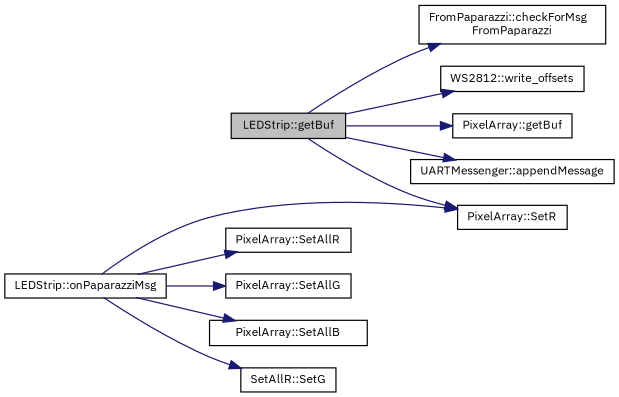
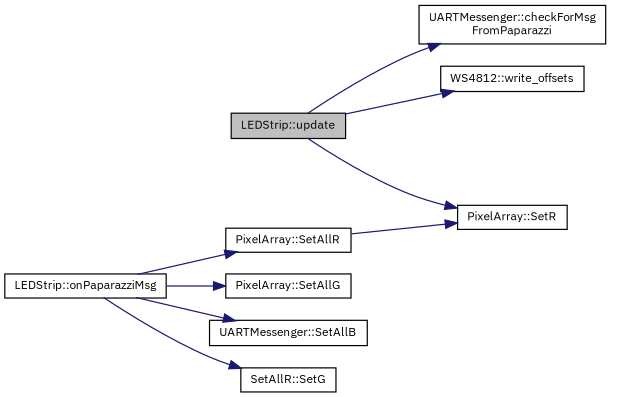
node "FromPaparazzi::checkForMsg FromPaparazzi": label "FromPaparazzi::checkForMsg FromPaparazzi" -> "UARTMessenger::checkForMsg FromPaparazzi"
node "WS2812::write_offsets": label "WS2812::write_offsets" -> "WS4812::write_offsets"
node "LEDStrip::getBuf": label "LEDStrip::getBuf" -> "LEDStrip::update"
node "PixelArray::getBuf": removed
node "UARTMessenger::appendMessage": removed
edge "LEDStrip::onPaparazziMsg" -> "PixelArray::SetR": now "PixelArray::SetAllR" -> "PixelArray::SetR"
node "PixelArray::SetAllB": label "PixelArray::SetAllB" -> "UARTMessenger::SetAllB"
